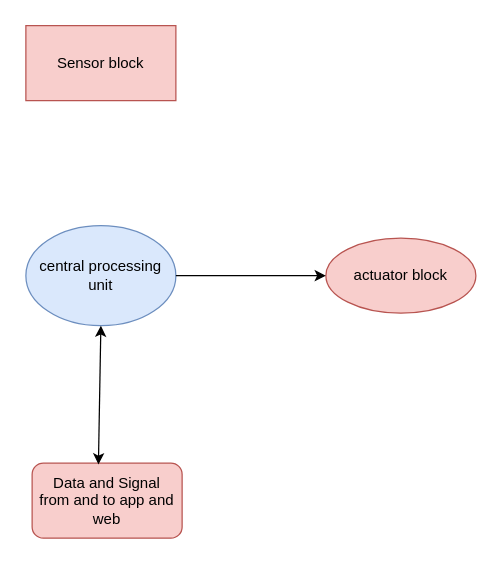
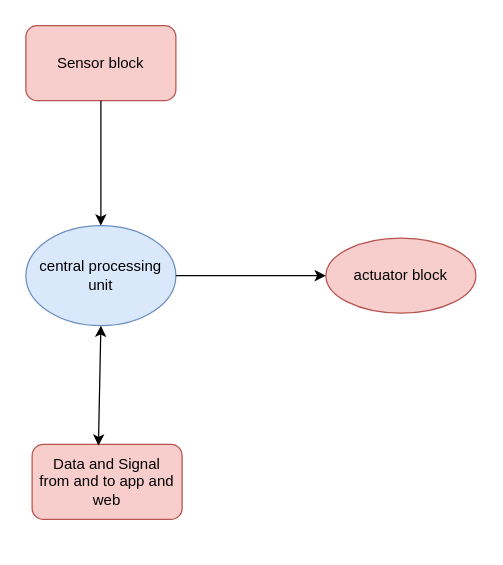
node "Sensor block": shape rectangle -> rounded rectangle
edge "Sensor block" -> "central processing unit": added
node "Data and Signal from and to app and web": moved (107, 501) -> (107, 482)
